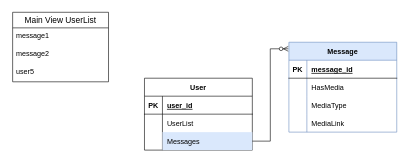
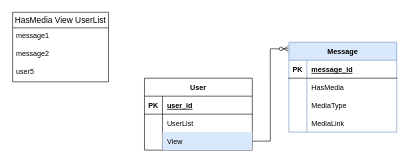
node "Main View UserList": label "Main View UserList" -> "HasMedia View UserList"
node "Messages": label "Messages" -> "View"
